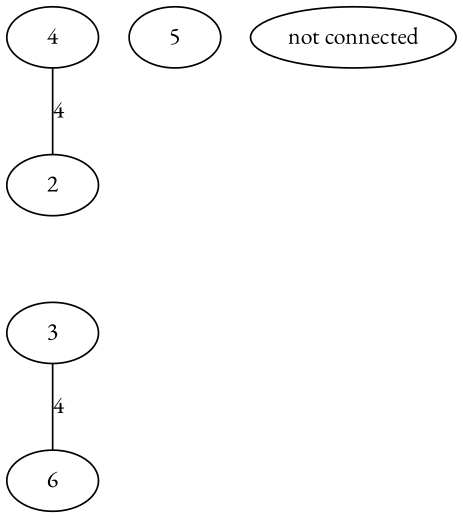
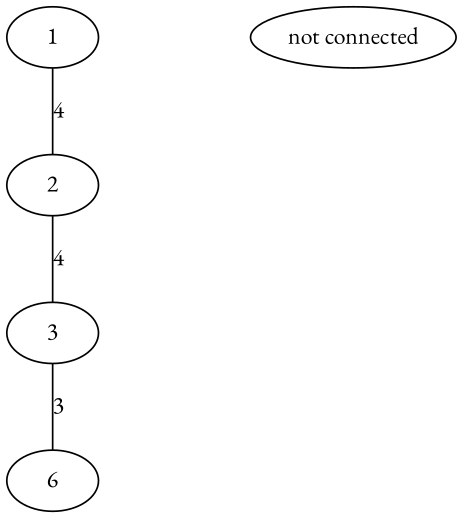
node "4": label "4" -> "1"
node "5": removed
edge "2" -- "3": added, label "4"
edge "3" -- "6": label "4" -> "3"
